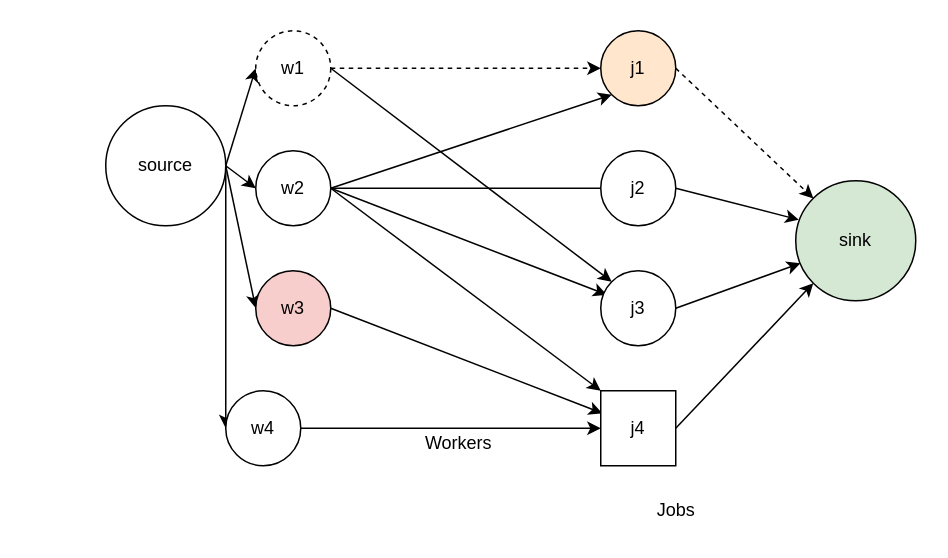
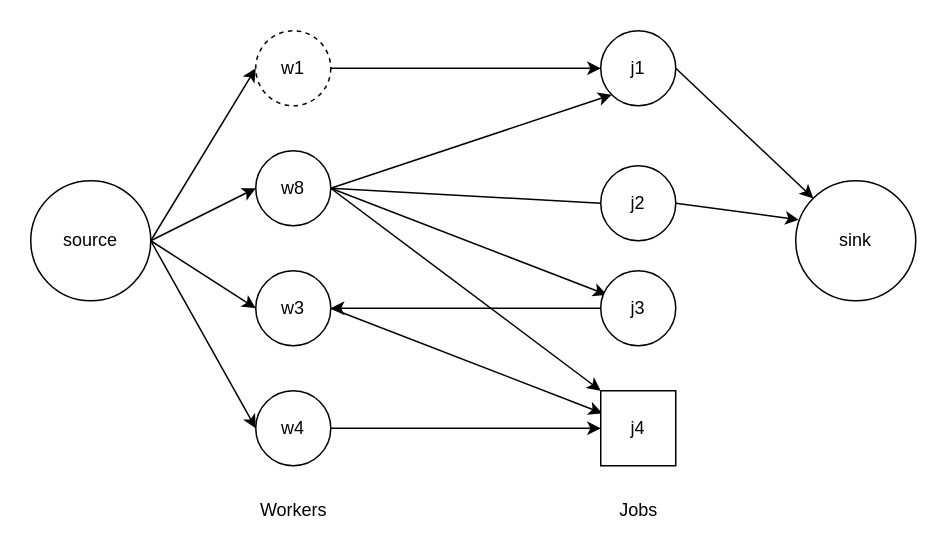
edge "w1" -> "j1": style dashed -> solid
node "j1": fillcolor #ffe6cc -> #ffffff
edge "j1" -> "sink": style dashed -> solid
node "source": moved (166, 166) -> (91, 241)
edge "w1" -> "j3": removed
node "w2": label "w2" -> "w8"
node "j2": moved (638, 188) -> (638, 203)
node "sink": fillcolor #d5e8d4 -> #ffffff
edge "j3" -> "sink": now "j3" -> "w3"
node "w3": fillcolor #f8cecc -> #ffffff
edge "j4" -> "sink": removed
node "w4": moved (263, 428) -> (293, 428)
node "Workers": moved (458, 443) -> (293, 511)
node "Jobs": moved (676, 511) -> (638, 511)
